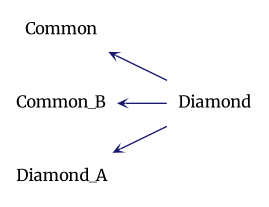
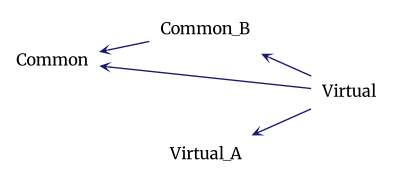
edge "Common_B" -> "Common": added
node "Diamond": label "Diamond" -> "Virtual"
node "Diamond_A": label "Diamond_A" -> "Virtual_A"
